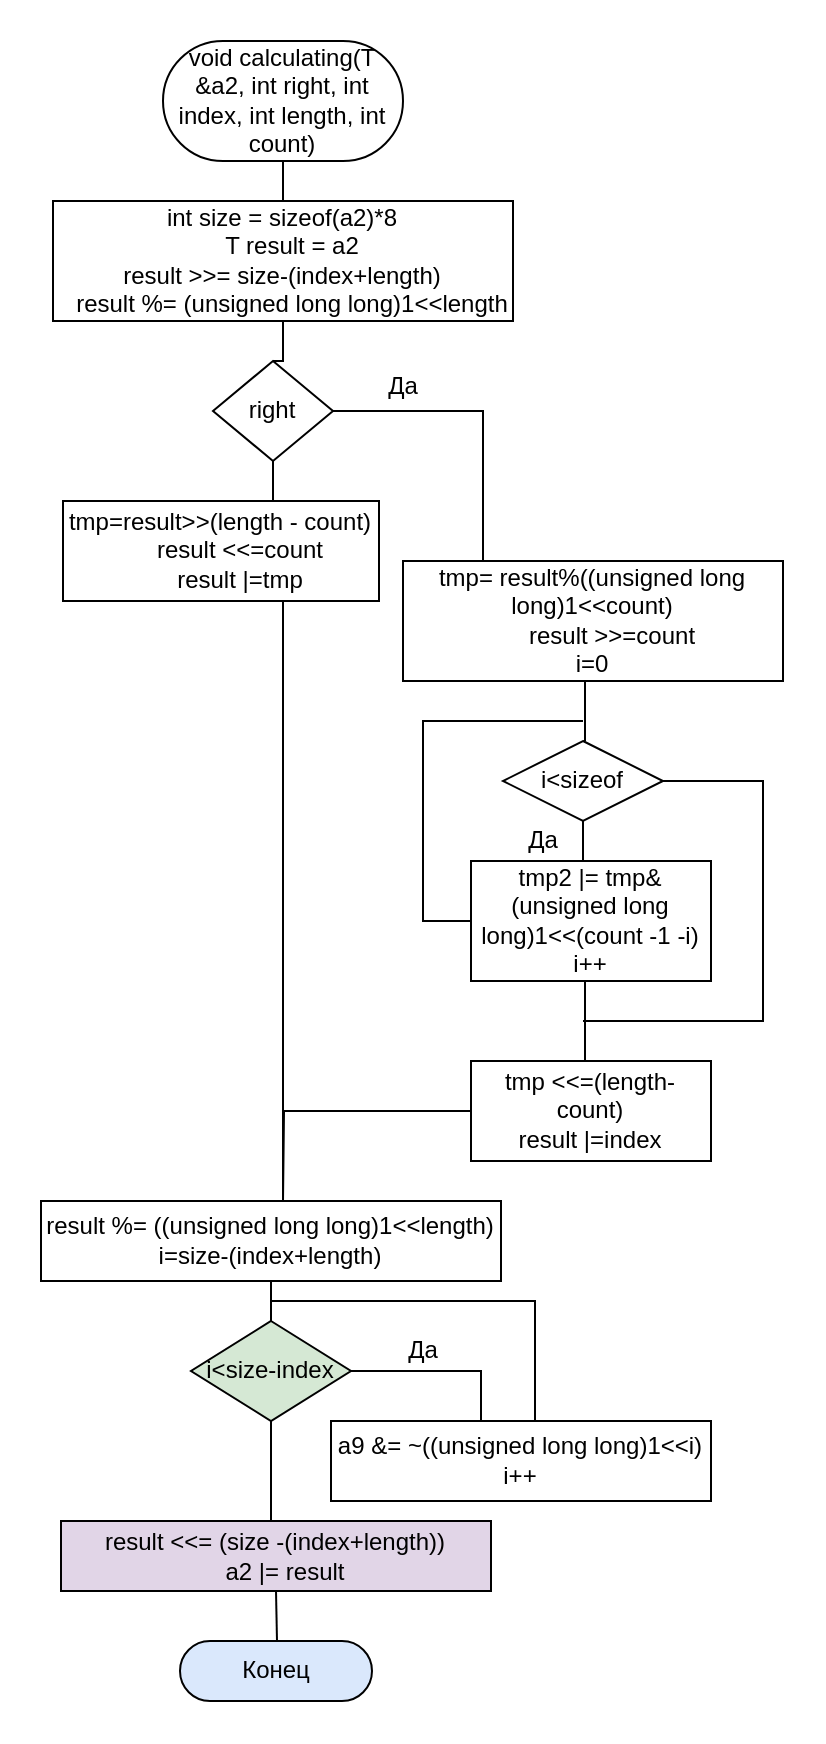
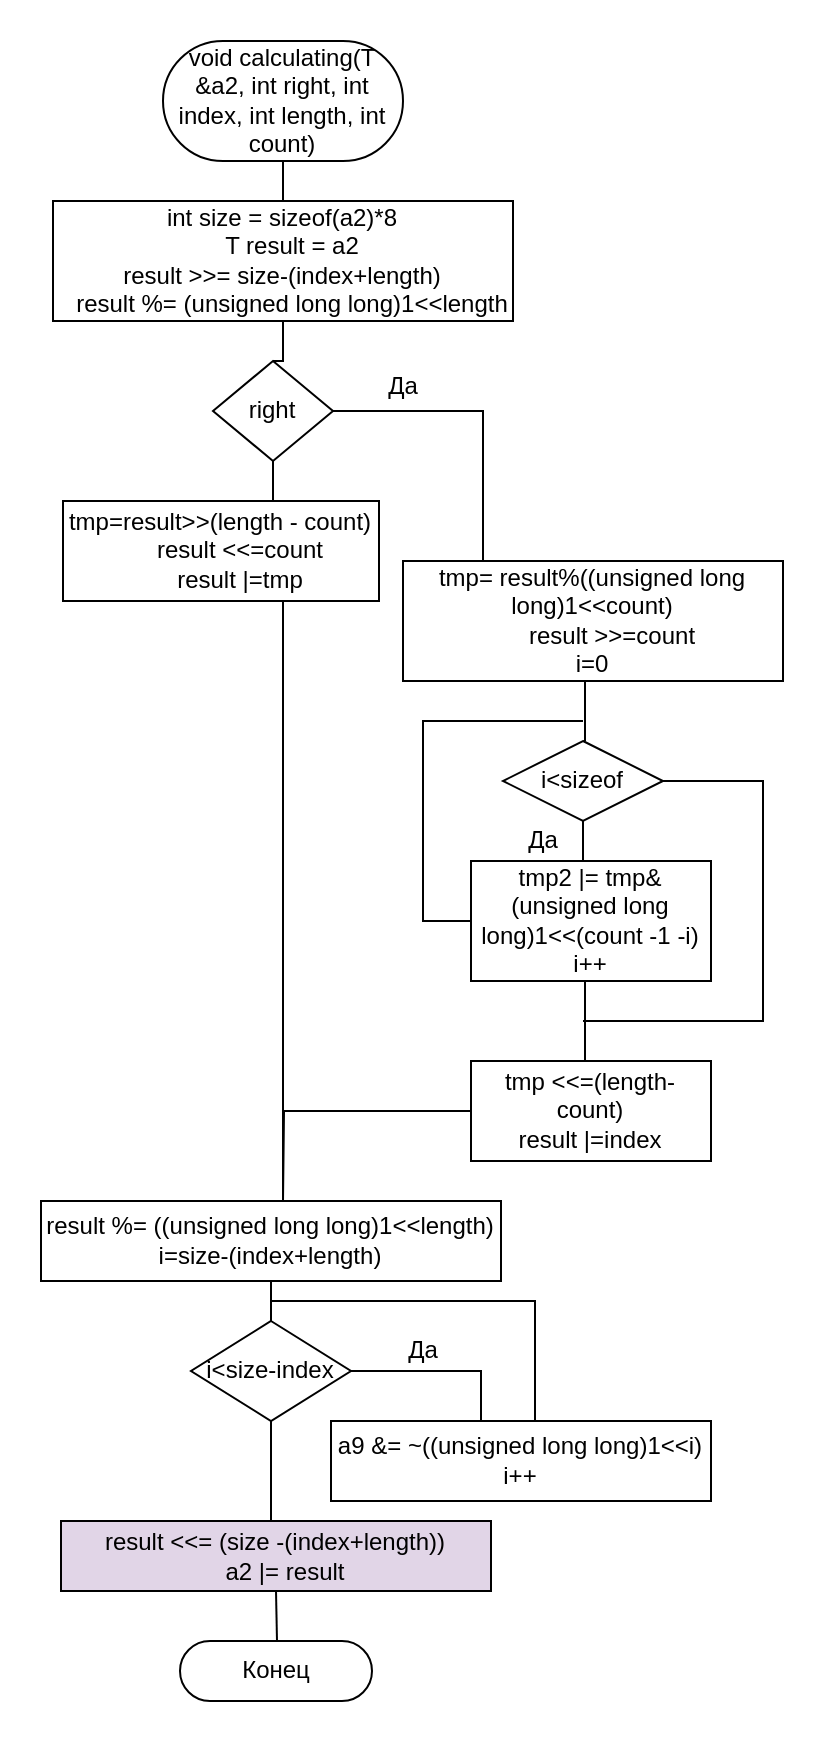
node "i<size-index": fillcolor #d5e8d4 -> #ffffff
node "Конец": fillcolor #dae8fc -> #ffffff
